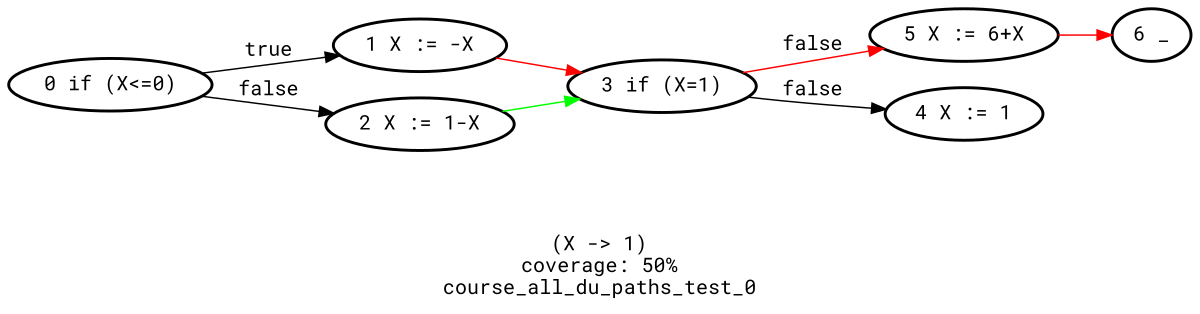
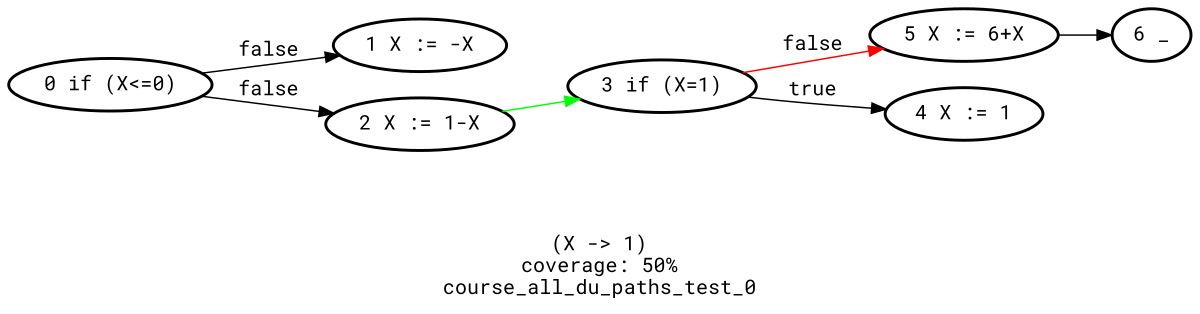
edge "5 X := 6+X" -> "6 _": color red -> black
edge "0 if (X<=0)" -> "1 X := -X": label "true" -> "false"
edge "1 X := -X" -> "3 if (X=1)": removed
edge "3 if (X=1)" -> "4 X := 1": label "false" -> "true"
